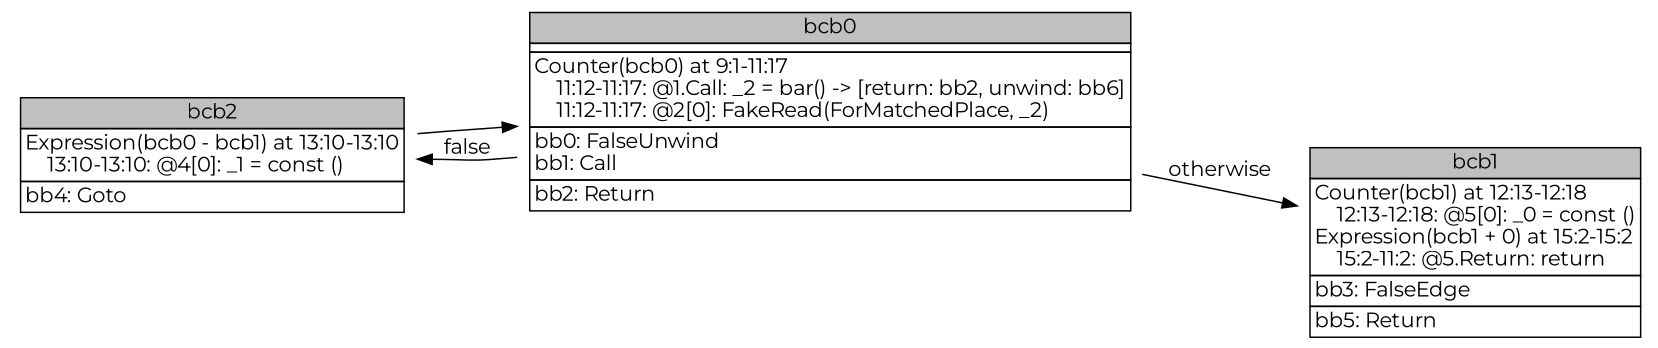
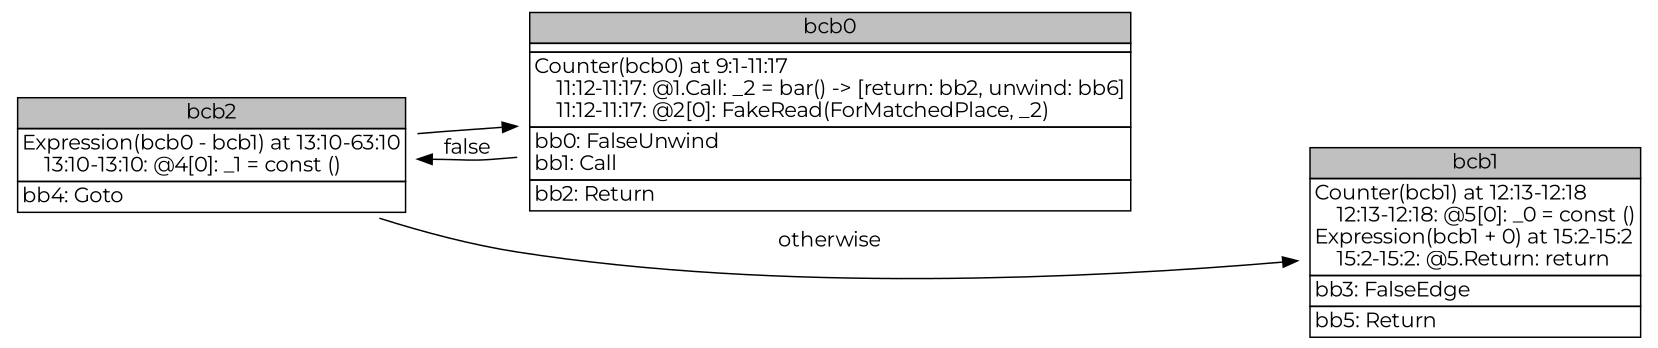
node "bcb2": text "Expression(bcb0 - bcb1) at 13:10-13:10" -> "Expression(bcb0 - bcb1) at 13:10-63:10"
edge "bcb0" -> "bcb1": now "bcb2" -> "bcb1"
node "bcb1": text "15:2-11:2: @5.Return: return" -> "15:2-15:2: @5.Return: return"
